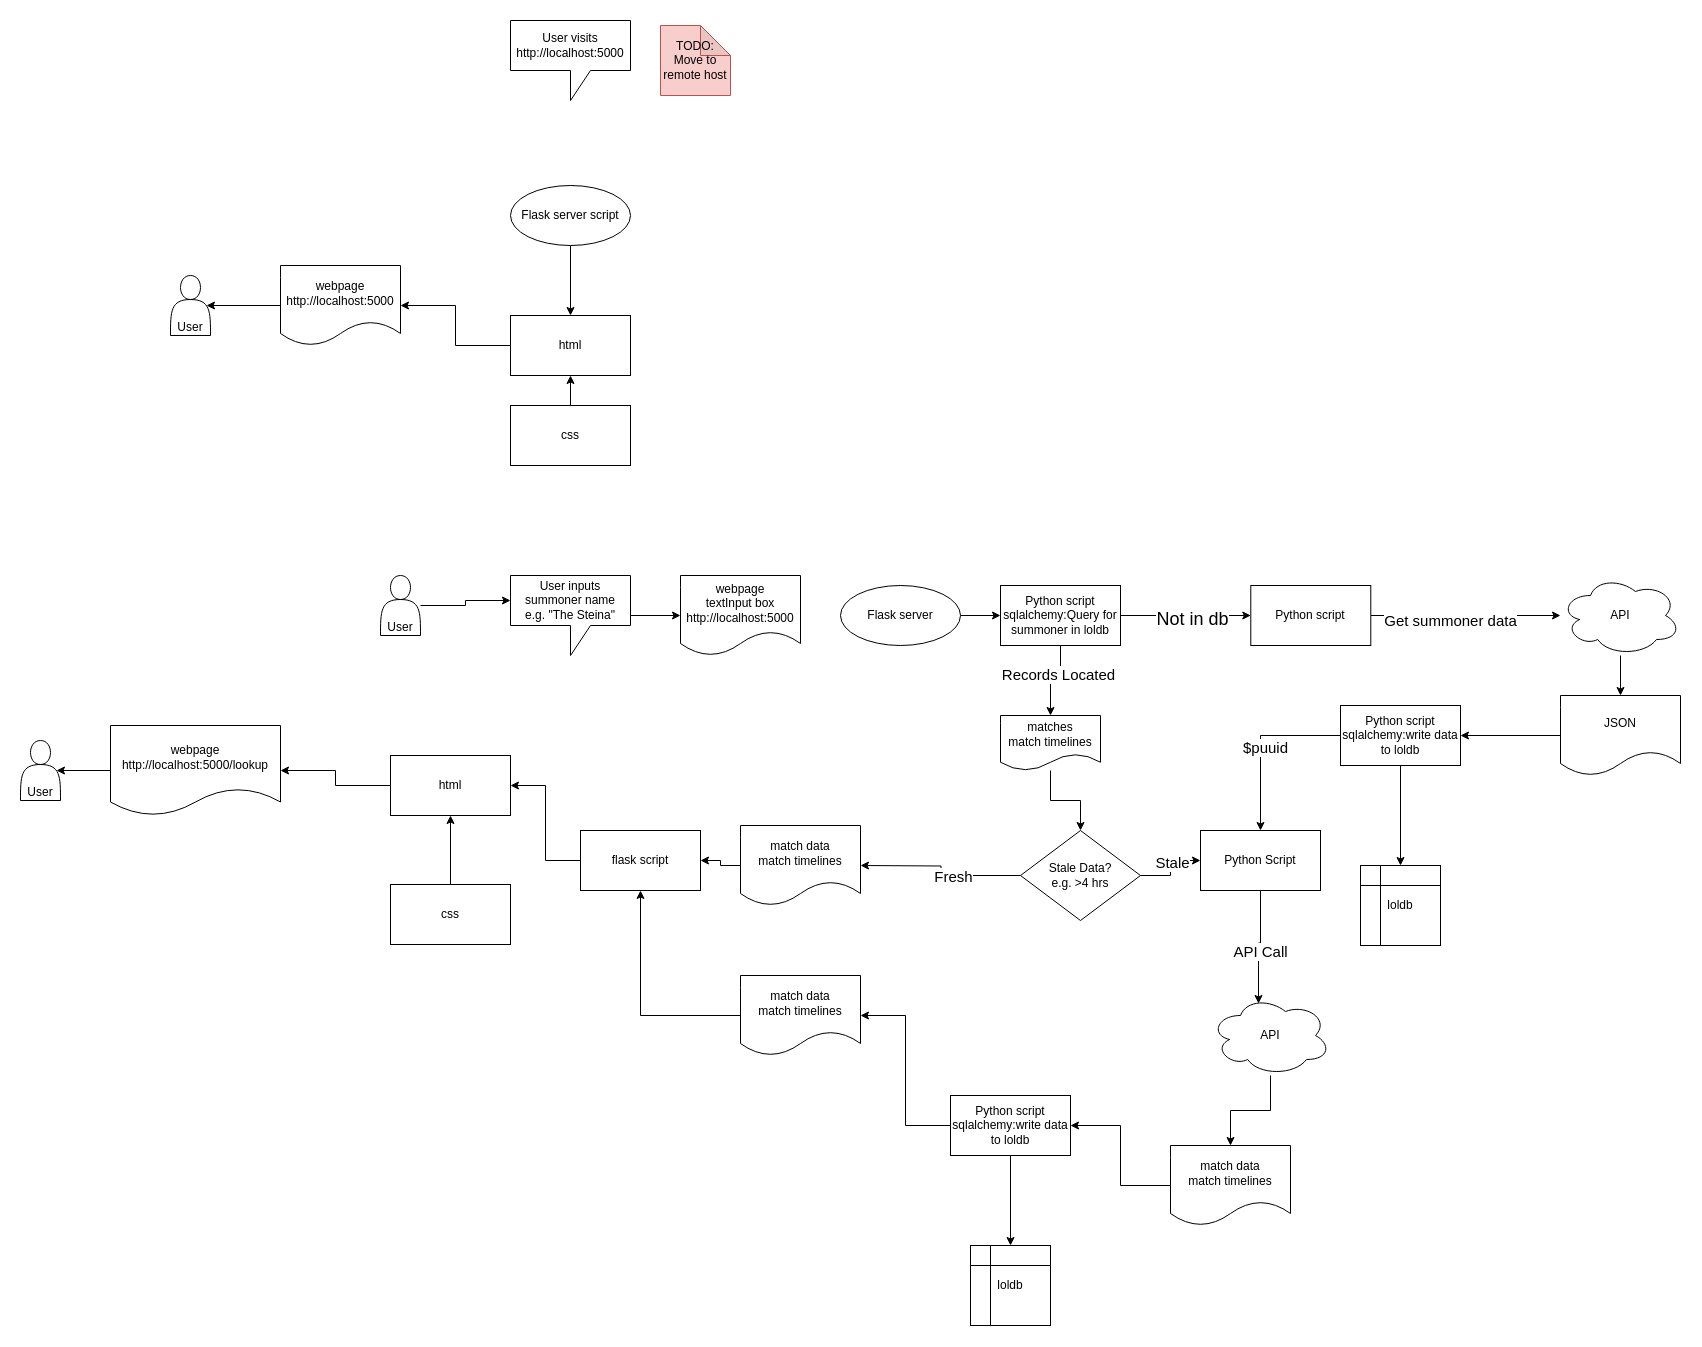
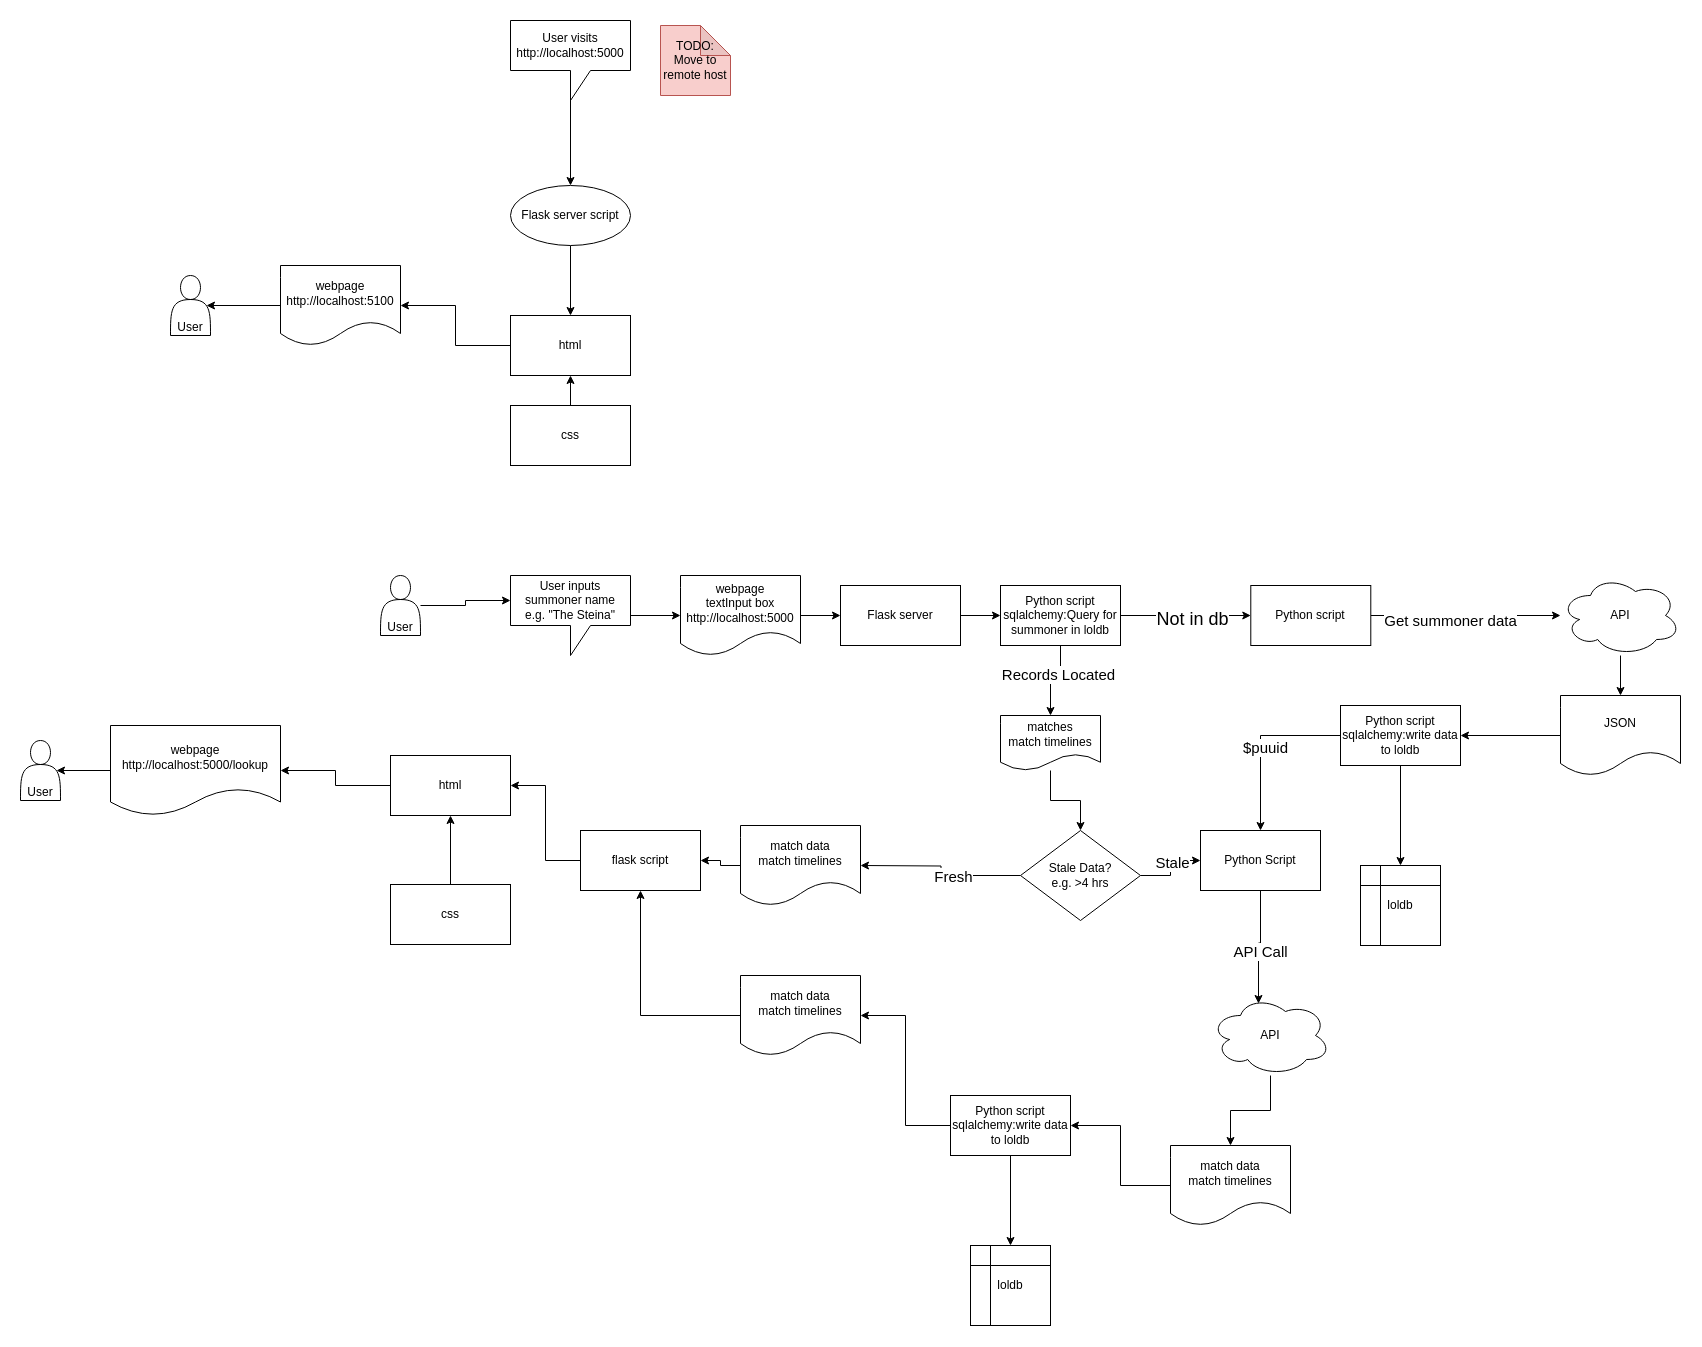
edge "User visits http://localhost:5000" -> "Flask server script": added
node "webpage http://localhost:5000": label "webpage http://localhost:5000" -> "webpage http://localhost:5100"
edge "webpage textInput box http://localhost:5000" -> "Flask server": added
node "Flask server": shape ellipse -> rectangle
